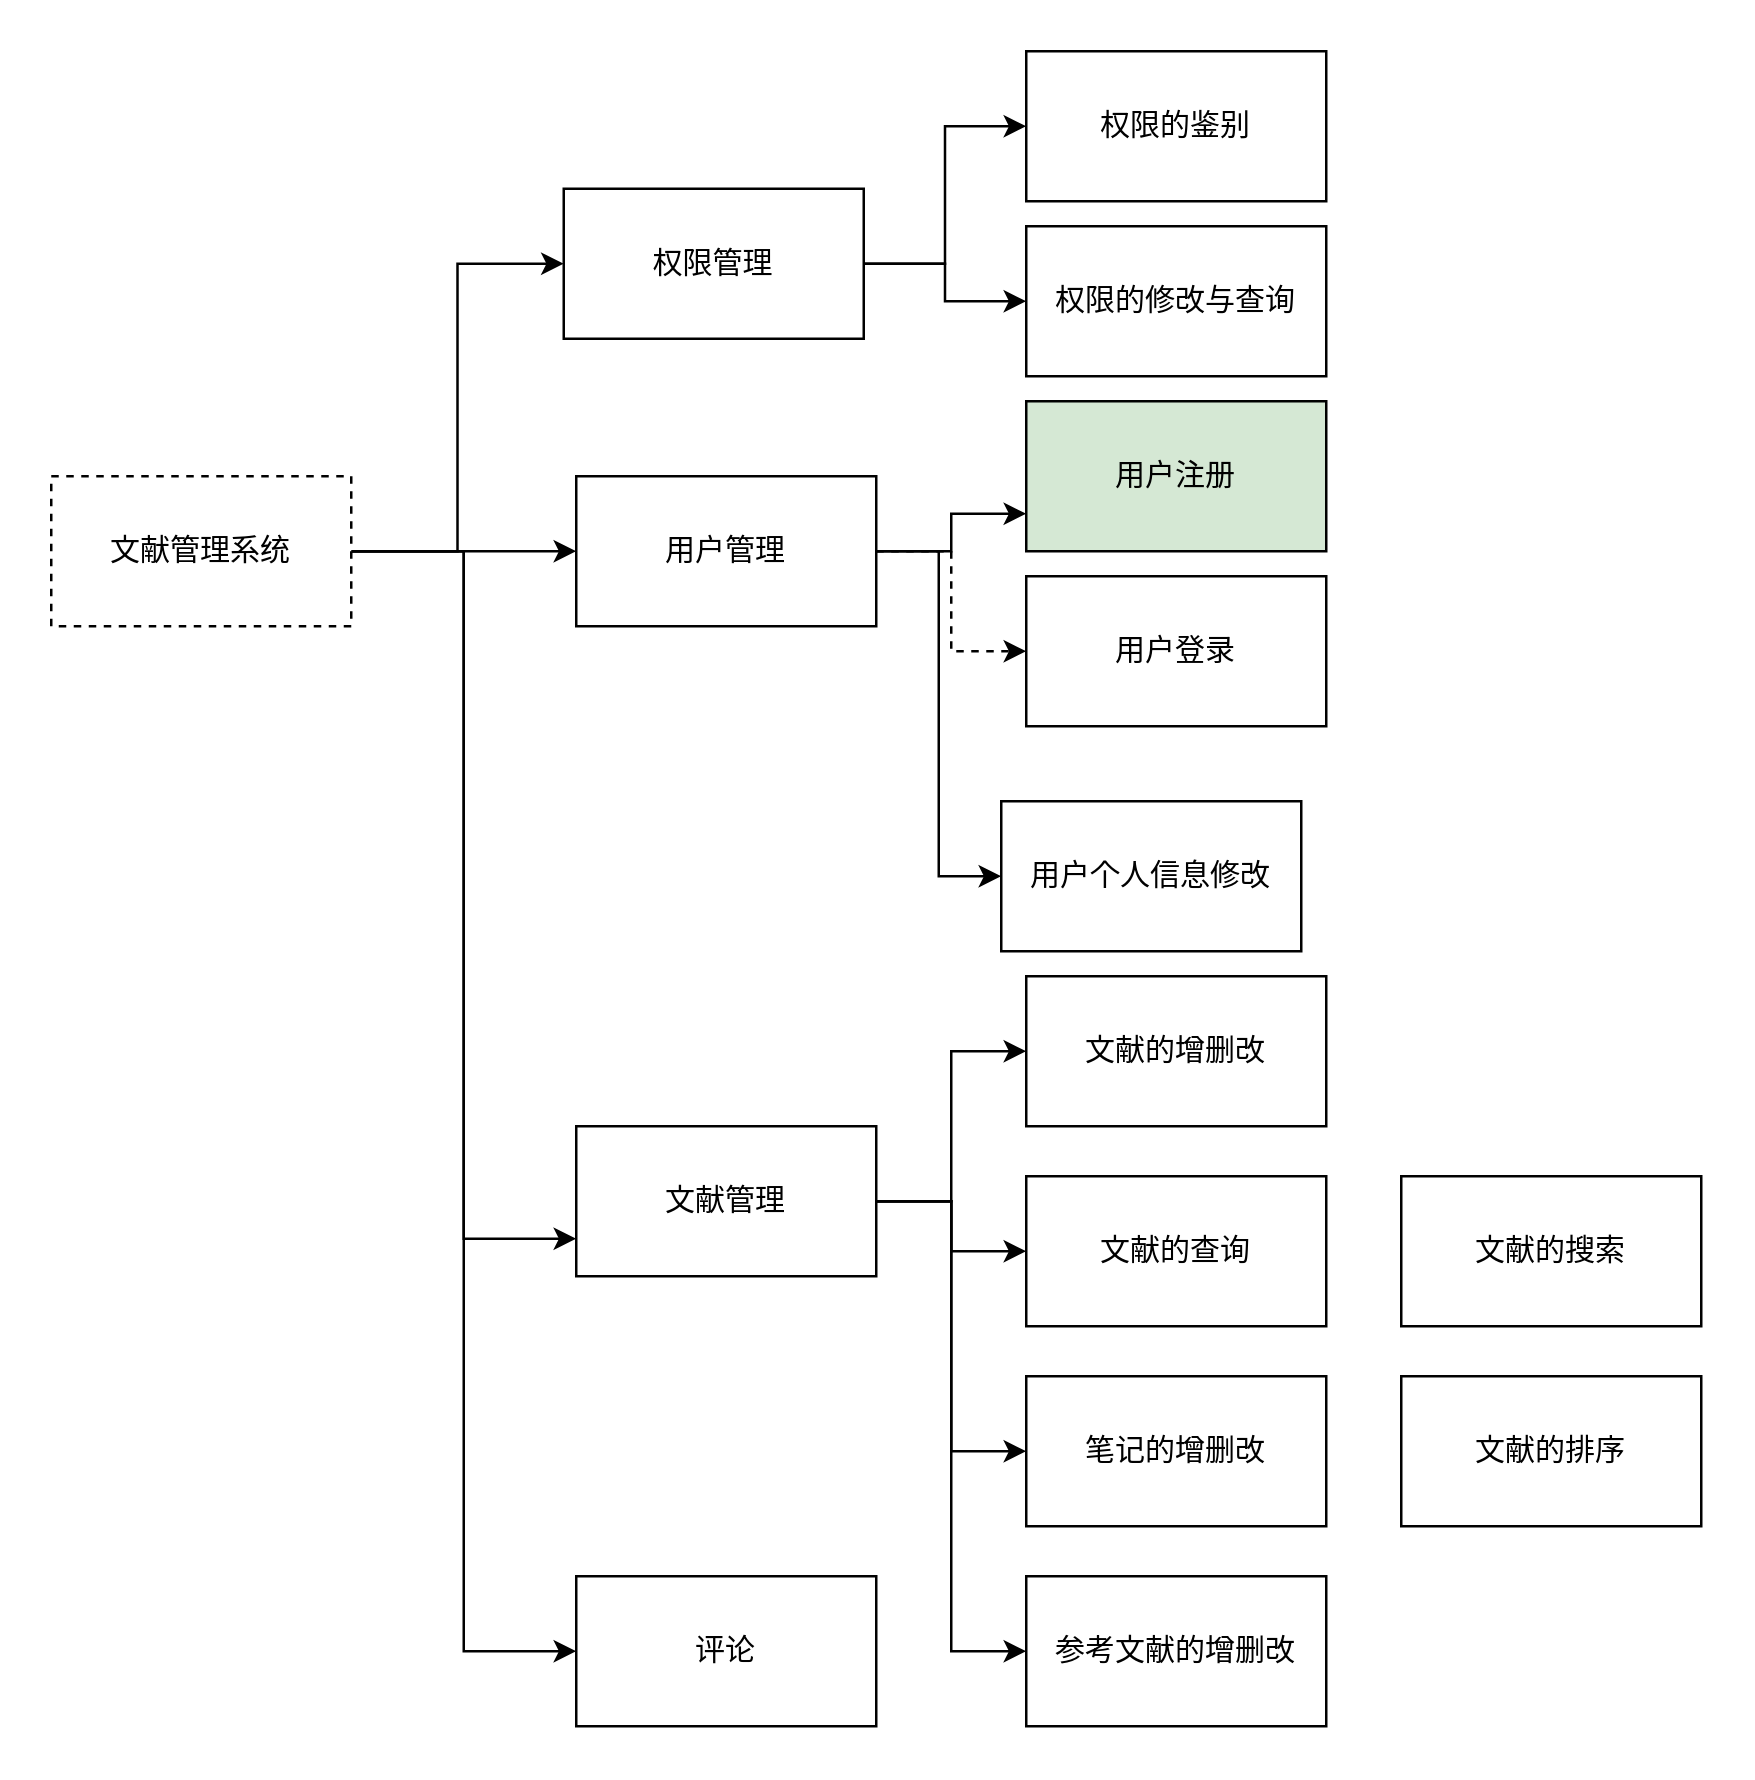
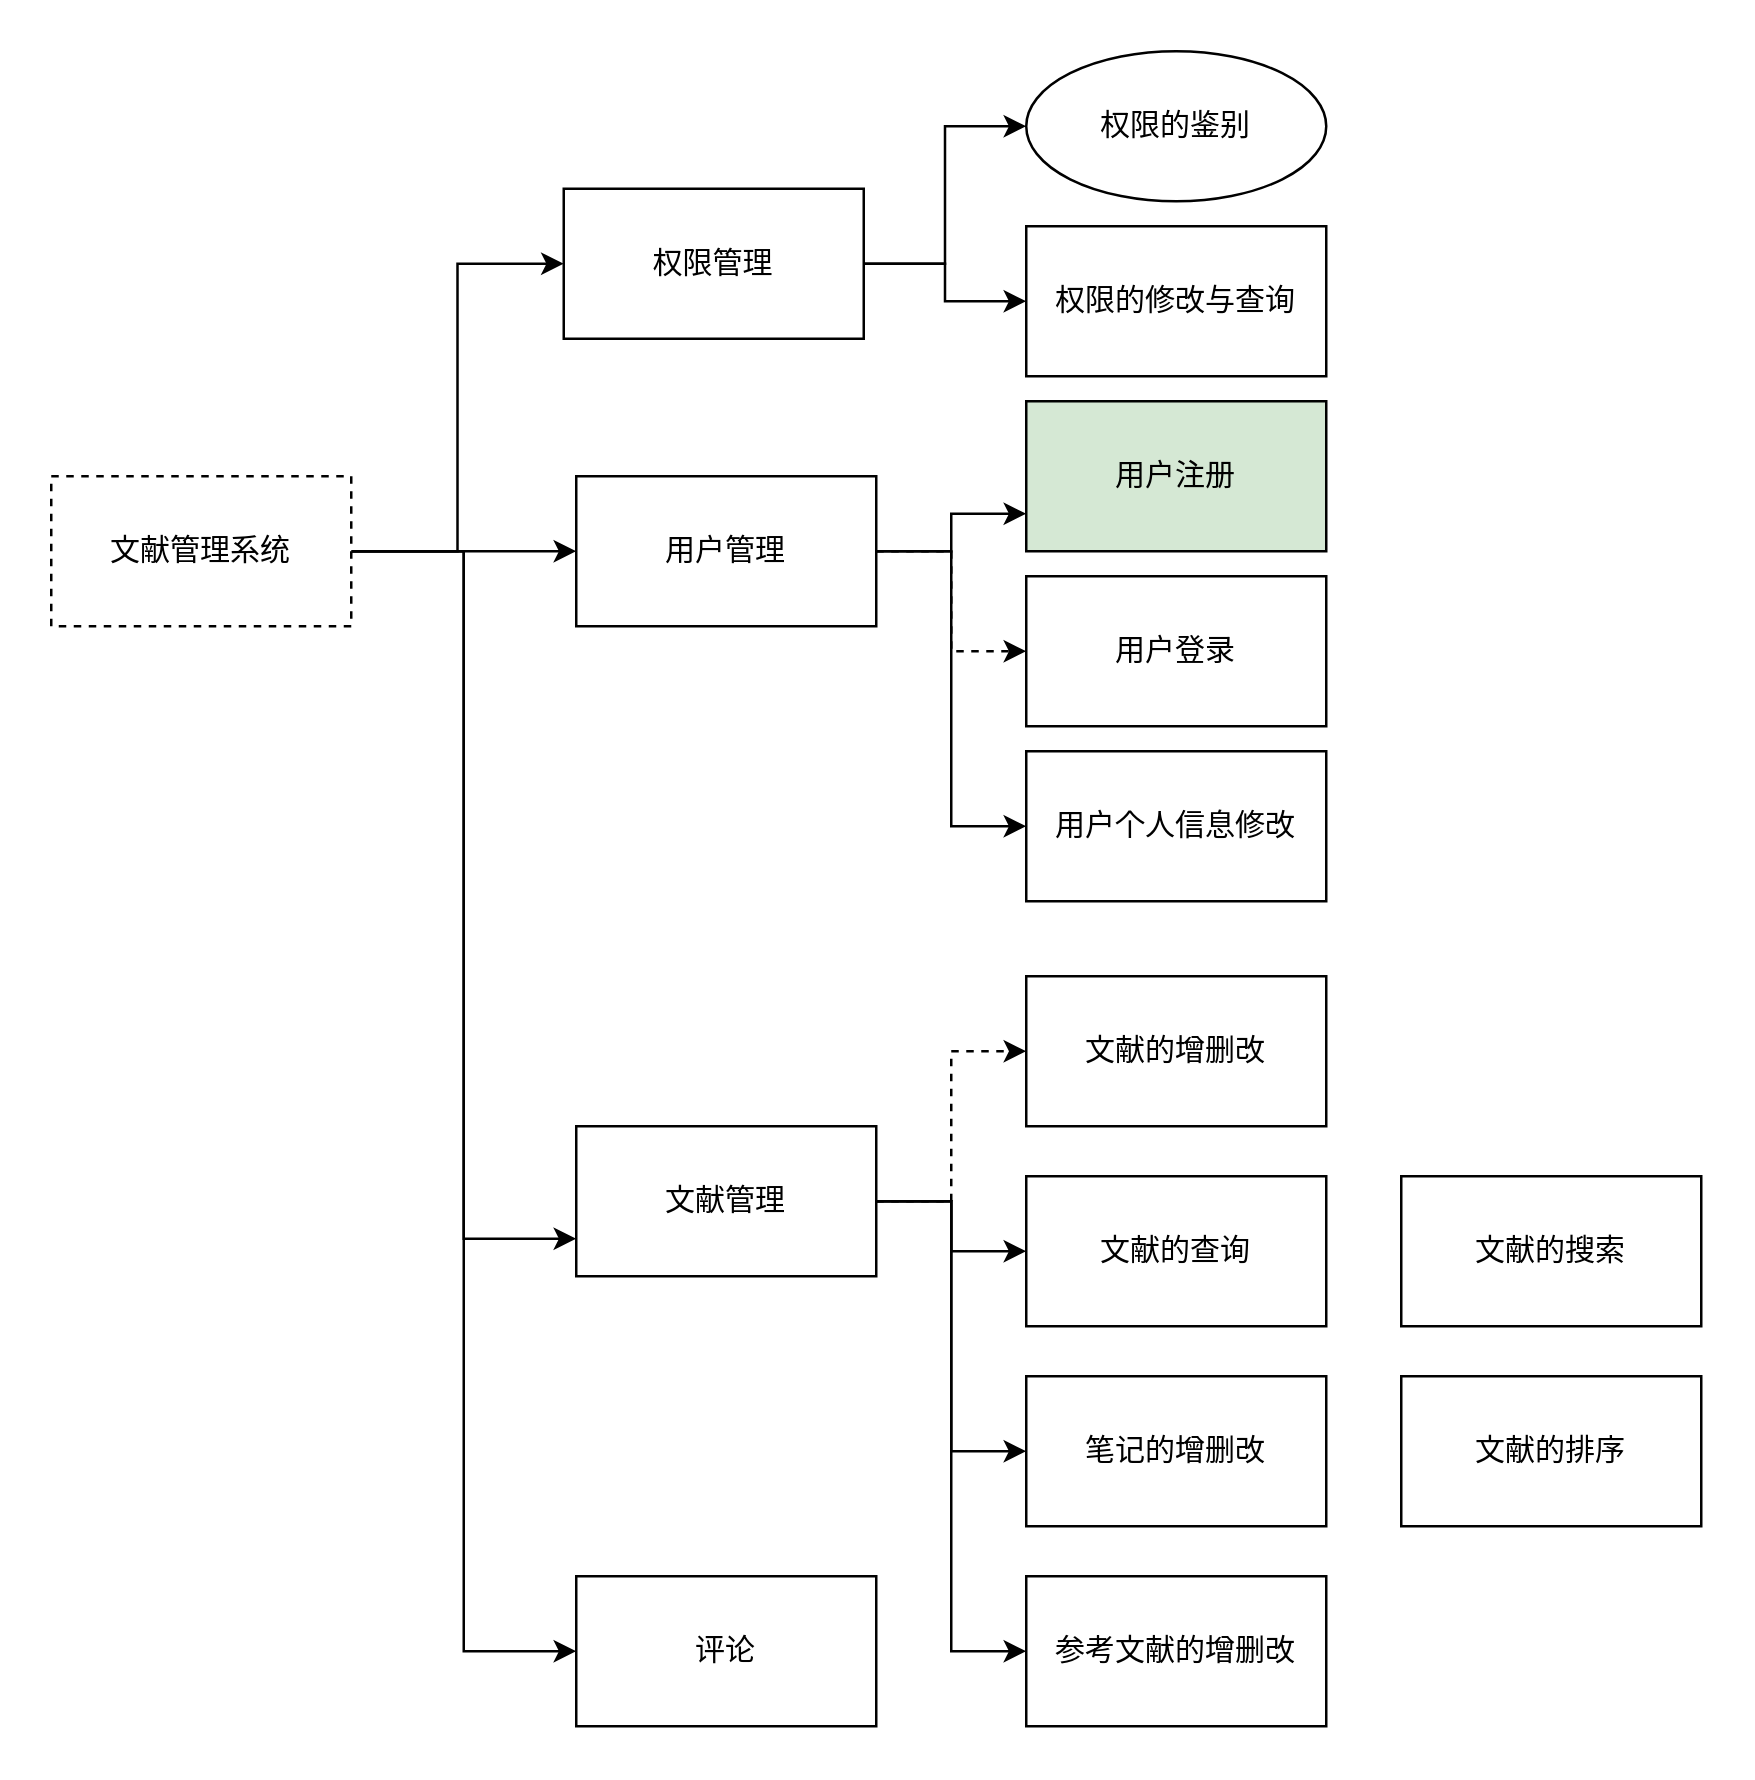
node "权限的鉴别": shape rectangle -> ellipse
node "用户个人信息修改": moved (1151, 876) -> (1176, 826)
edge "文献管理" -> "文献的增删改": style solid -> dashed
